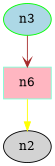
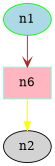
node "n3": label "n3" -> "n1"
